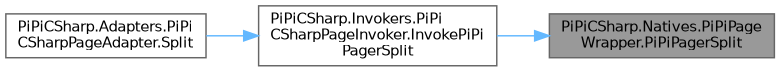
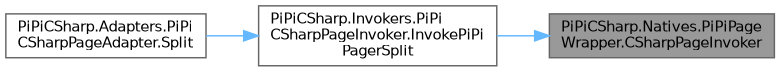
node "PiPiCSharp.Natives.PiPiPage Wrapper.PiPiPagerSplit": label "PiPiCSharp.Natives.PiPiPage Wrapper.PiPiPagerSplit" -> "PiPiCSharp.Natives.PiPiPage Wrapper.CSharpPageInvoker"
